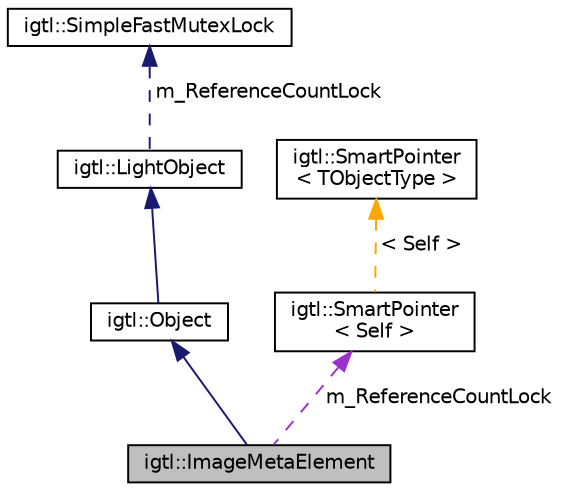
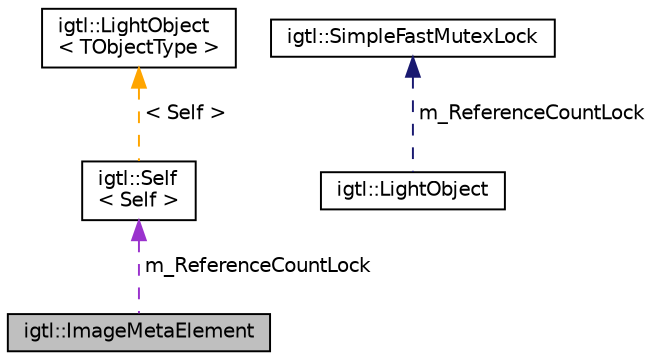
node "igtl::SmartPointer < TObjectType >": label "igtl::SmartPointer < TObjectType >" -> "igtl::LightObject < TObjectType >"
node "igtl::Object": removed
node "igtl::SmartPointer < Self >": label "igtl::SmartPointer < Self >" -> "igtl::Self < Self >"
